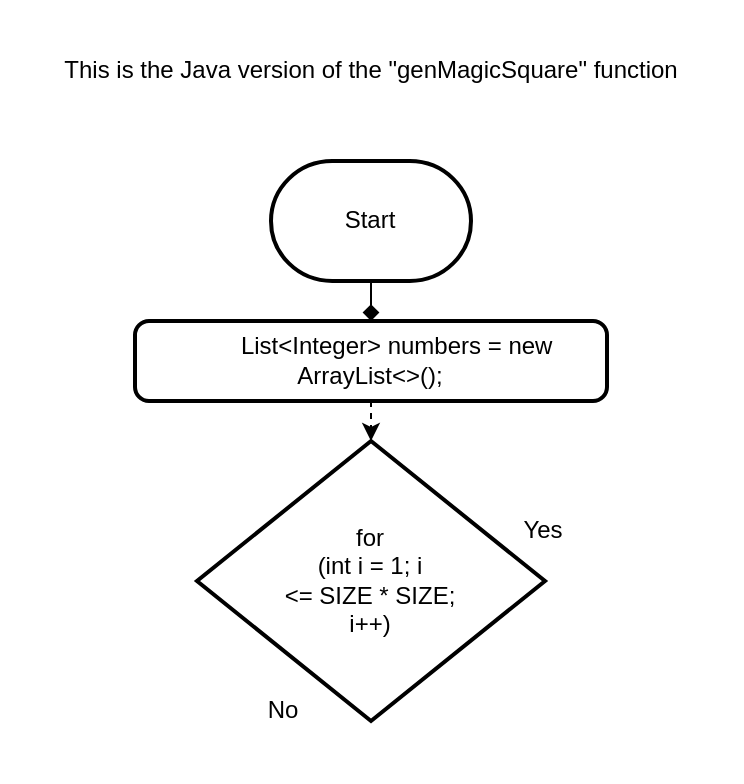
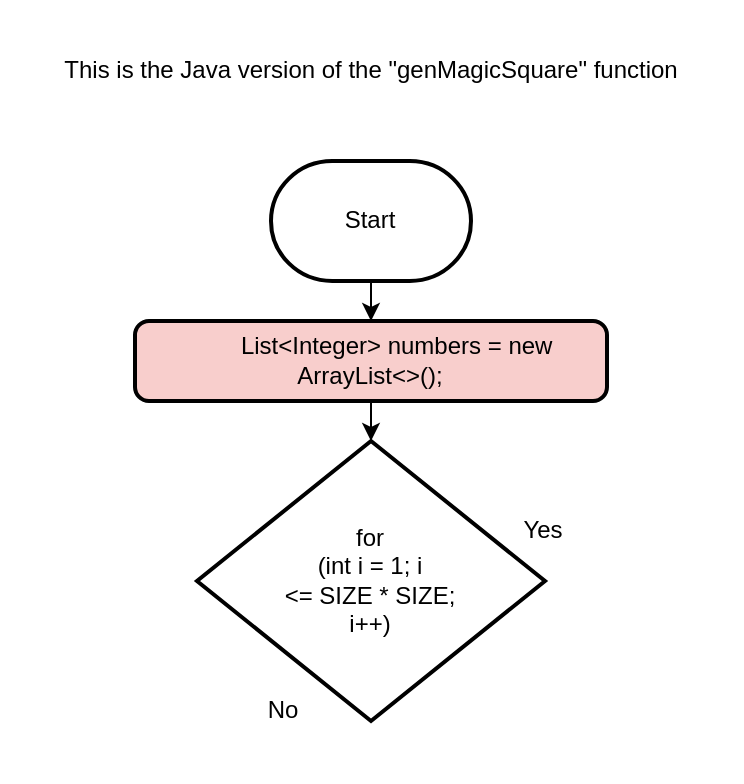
edge "Start" -> "List<Integer> numbers = new ArrayList<>();": arrowhead diamond -> classic
node "List<Integer> numbers = new ArrayList<>();": fillcolor #ffffff -> #f8cecc
edge "List<Integer> numbers = new ArrayList<>();" -> "for (int i = 1; i <= SIZE * SIZE; i++)": style dashed -> solid
